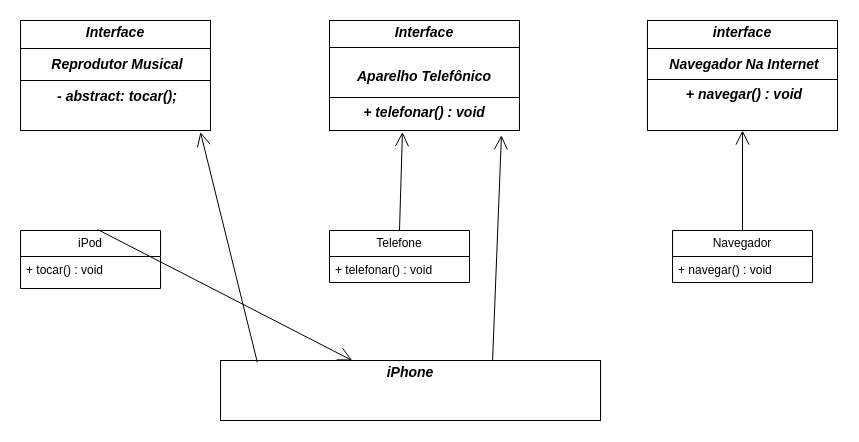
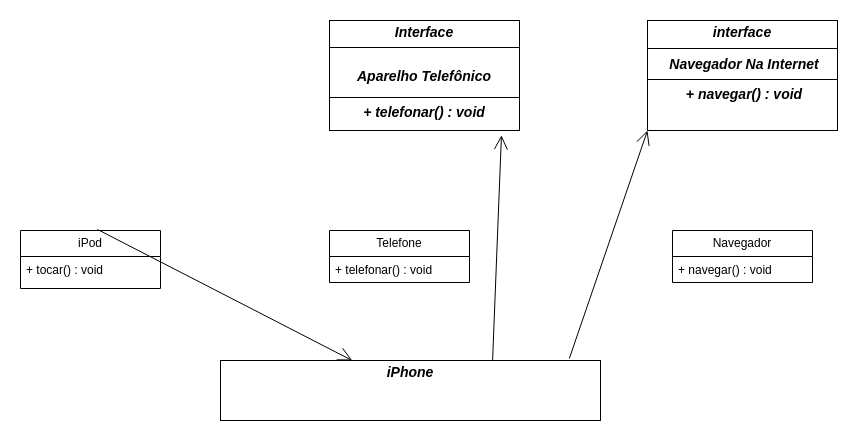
node "Interface Reprodutor Musical - abstract: tocar();": removed
edge "Telefone" -> "Interface Aparelho Telefônico + telefonar() : void": removed
edge "Navegador" -> "interface Navegador Na Internet + navegar() : void": removed
edge "iPhone" -> "interface Navegador Na Internet + navegar() : void": added
edge "iPhone" -> "Interface Reprodutor Musical - abstract: tocar();": removed
